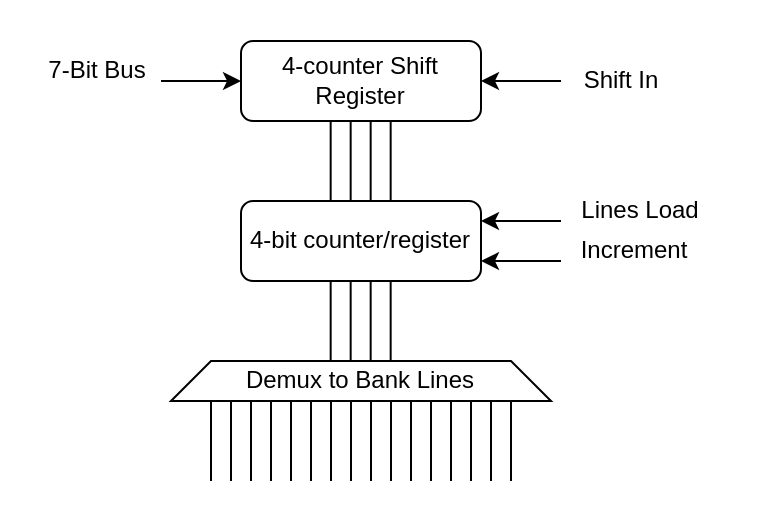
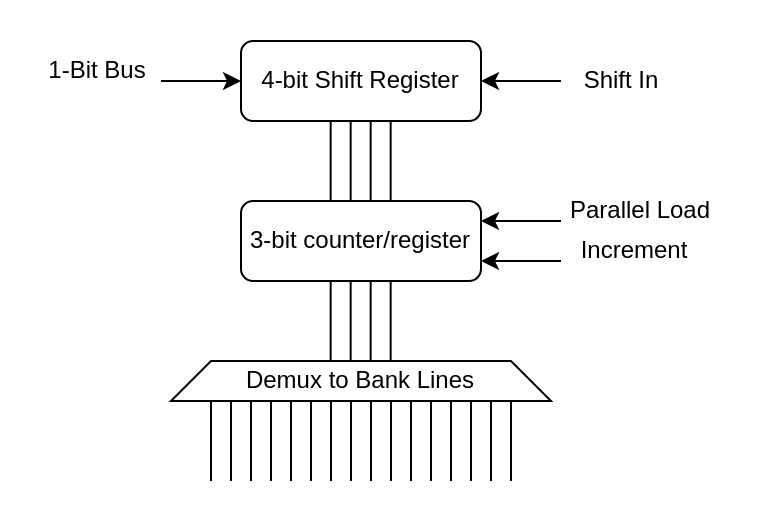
node "7-Bit Bus": label "7-Bit Bus" -> "1-Bit Bus"
node "4-counter Shift Register": label "4-counter Shift Register" -> "4-bit Shift Register"
node "Lines Load": label "Lines Load" -> "Parallel Load"
node "4-bit counter/register": label "4-bit counter/register" -> "3-bit counter/register"
